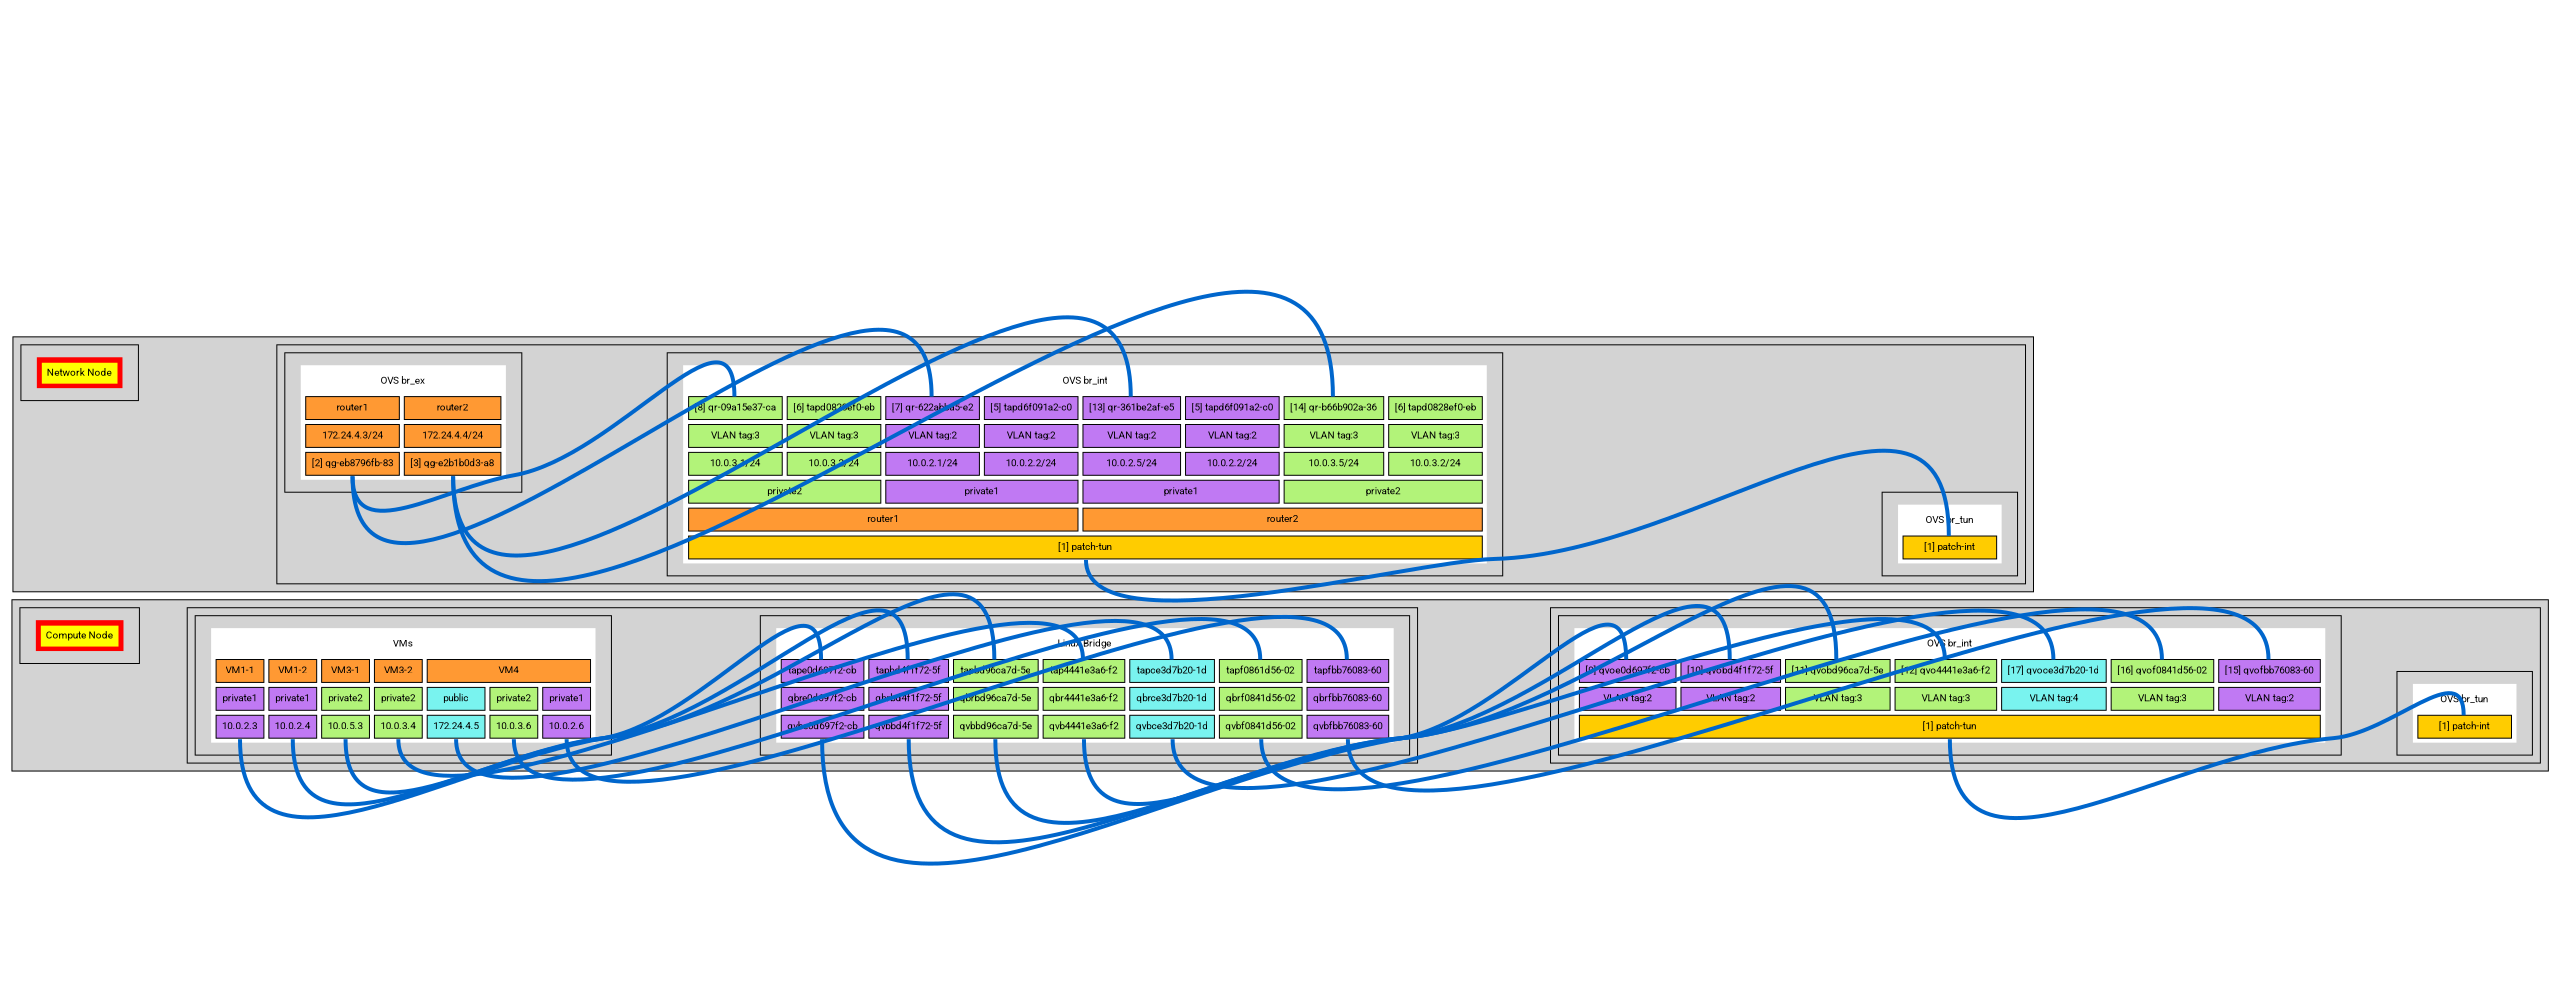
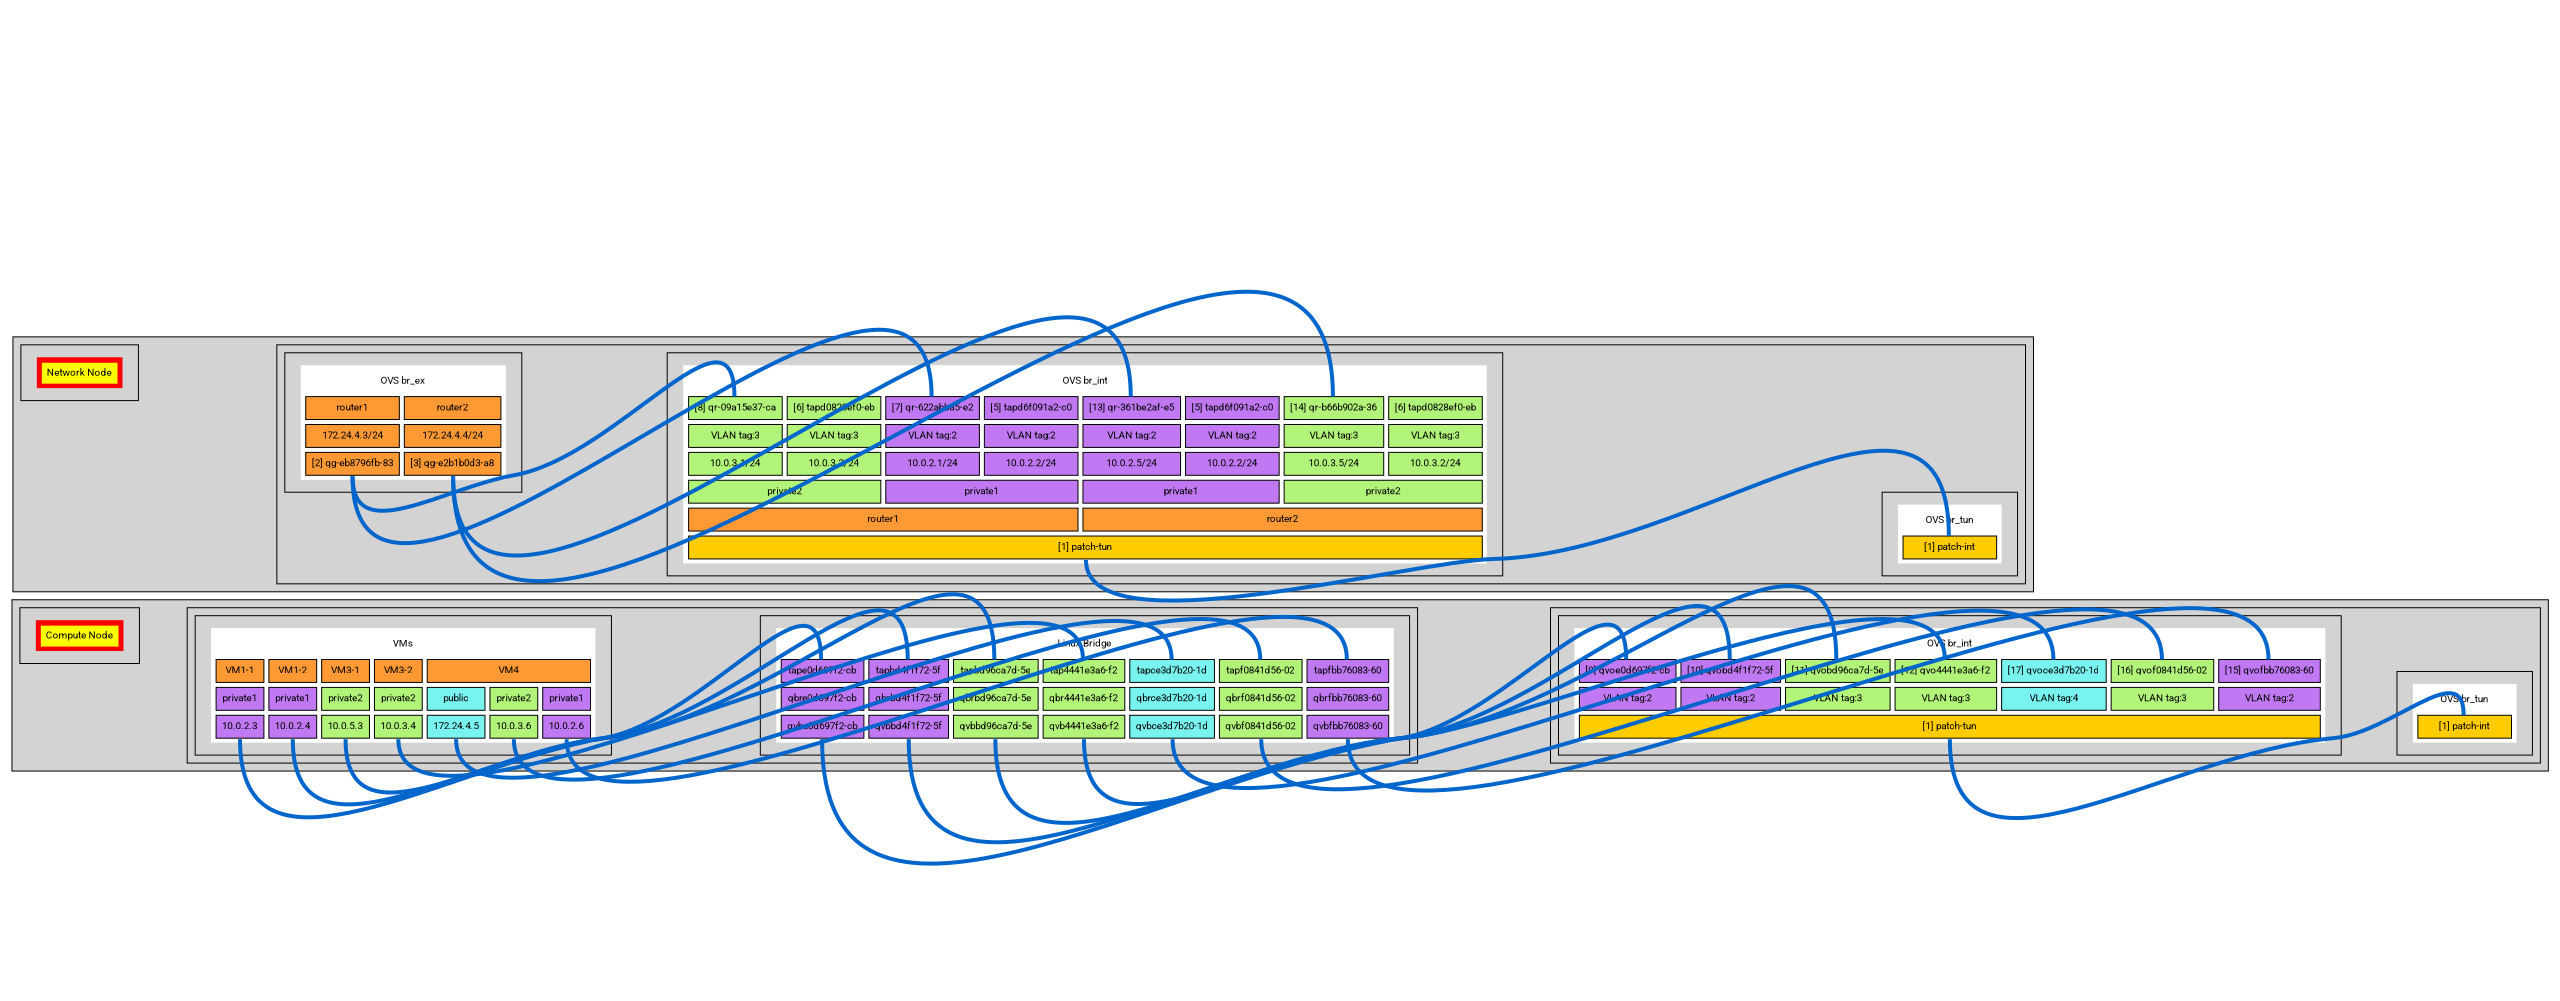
node "Linux Bridge": text "tapf0861d56-02" -> "tapf0841d56-02"
